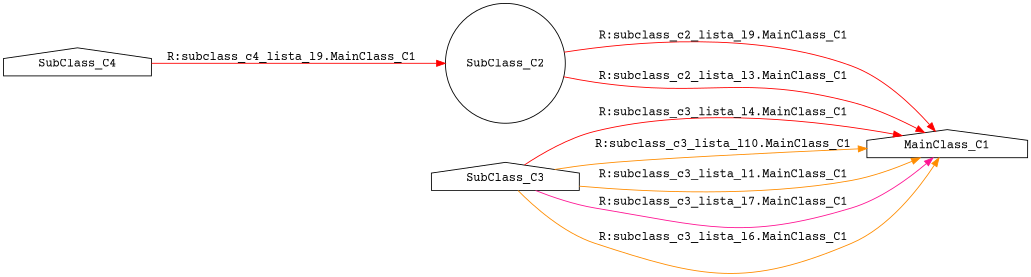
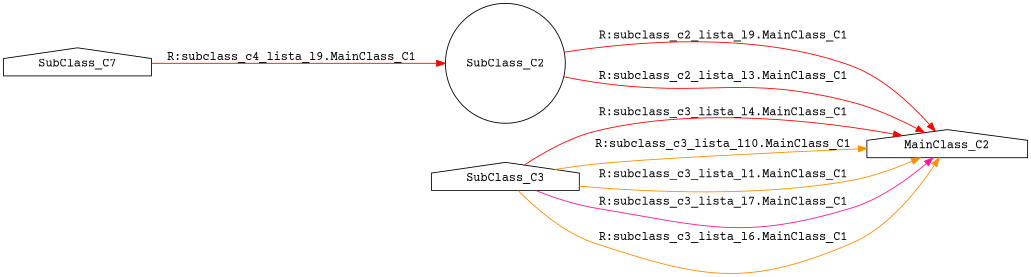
node "SubClass_C4": label "SubClass_C4" -> "SubClass_C7"
node "MainClass_C1": label "MainClass_C1" -> "MainClass_C2"
